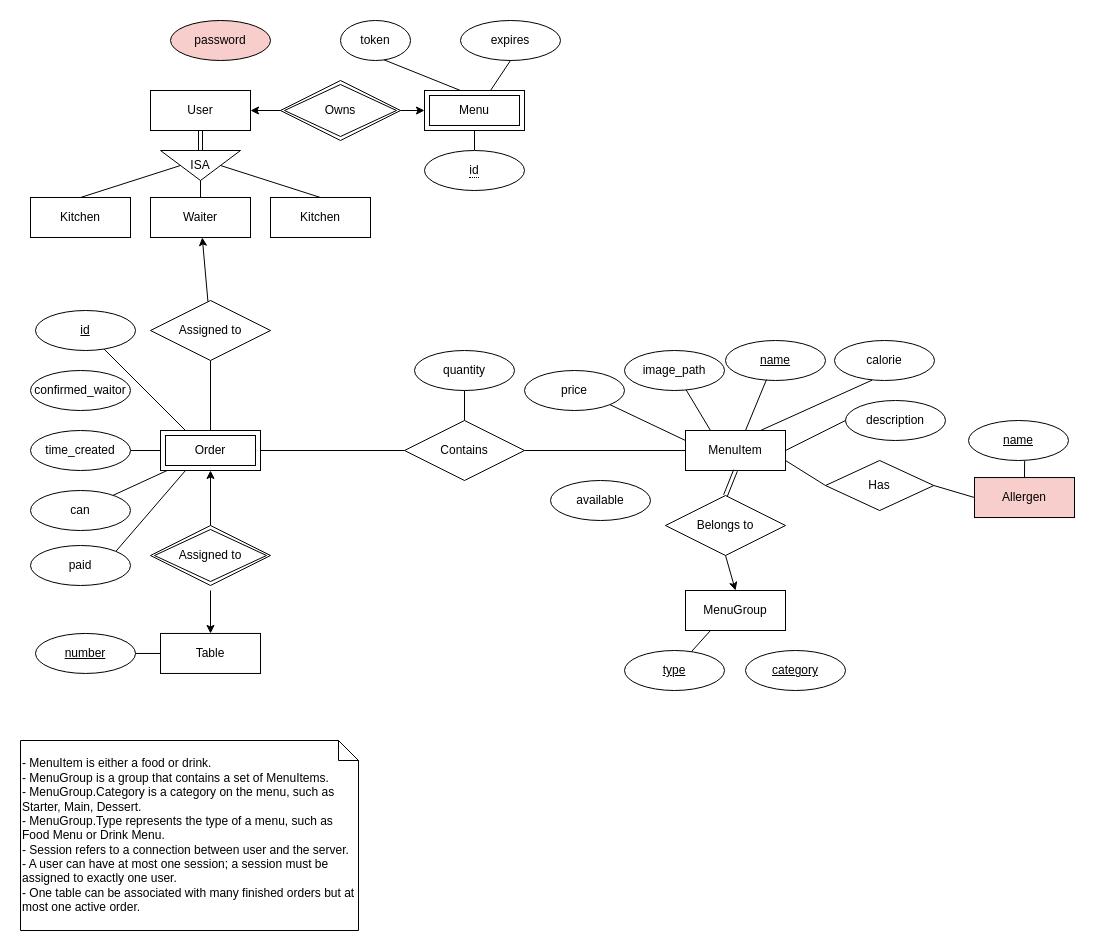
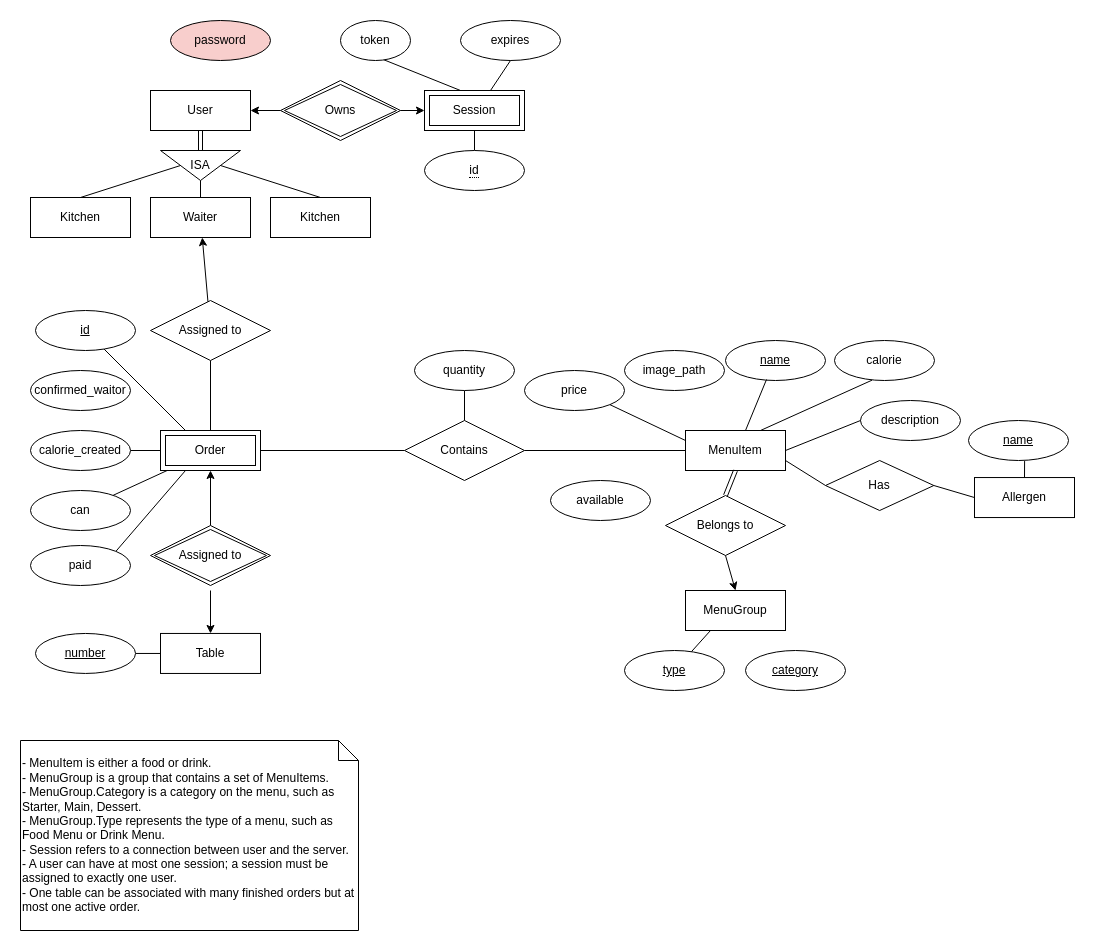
node "Menu": label "Menu" -> "Session"
edge "image_path" -- "MenuItem": removed
node "description": moved (896, 421) -> (911, 421)
node "time_created": label "time_created" -> "calorie_created"
node "Allergen": fillcolor #f8cecc -> #ffffff
